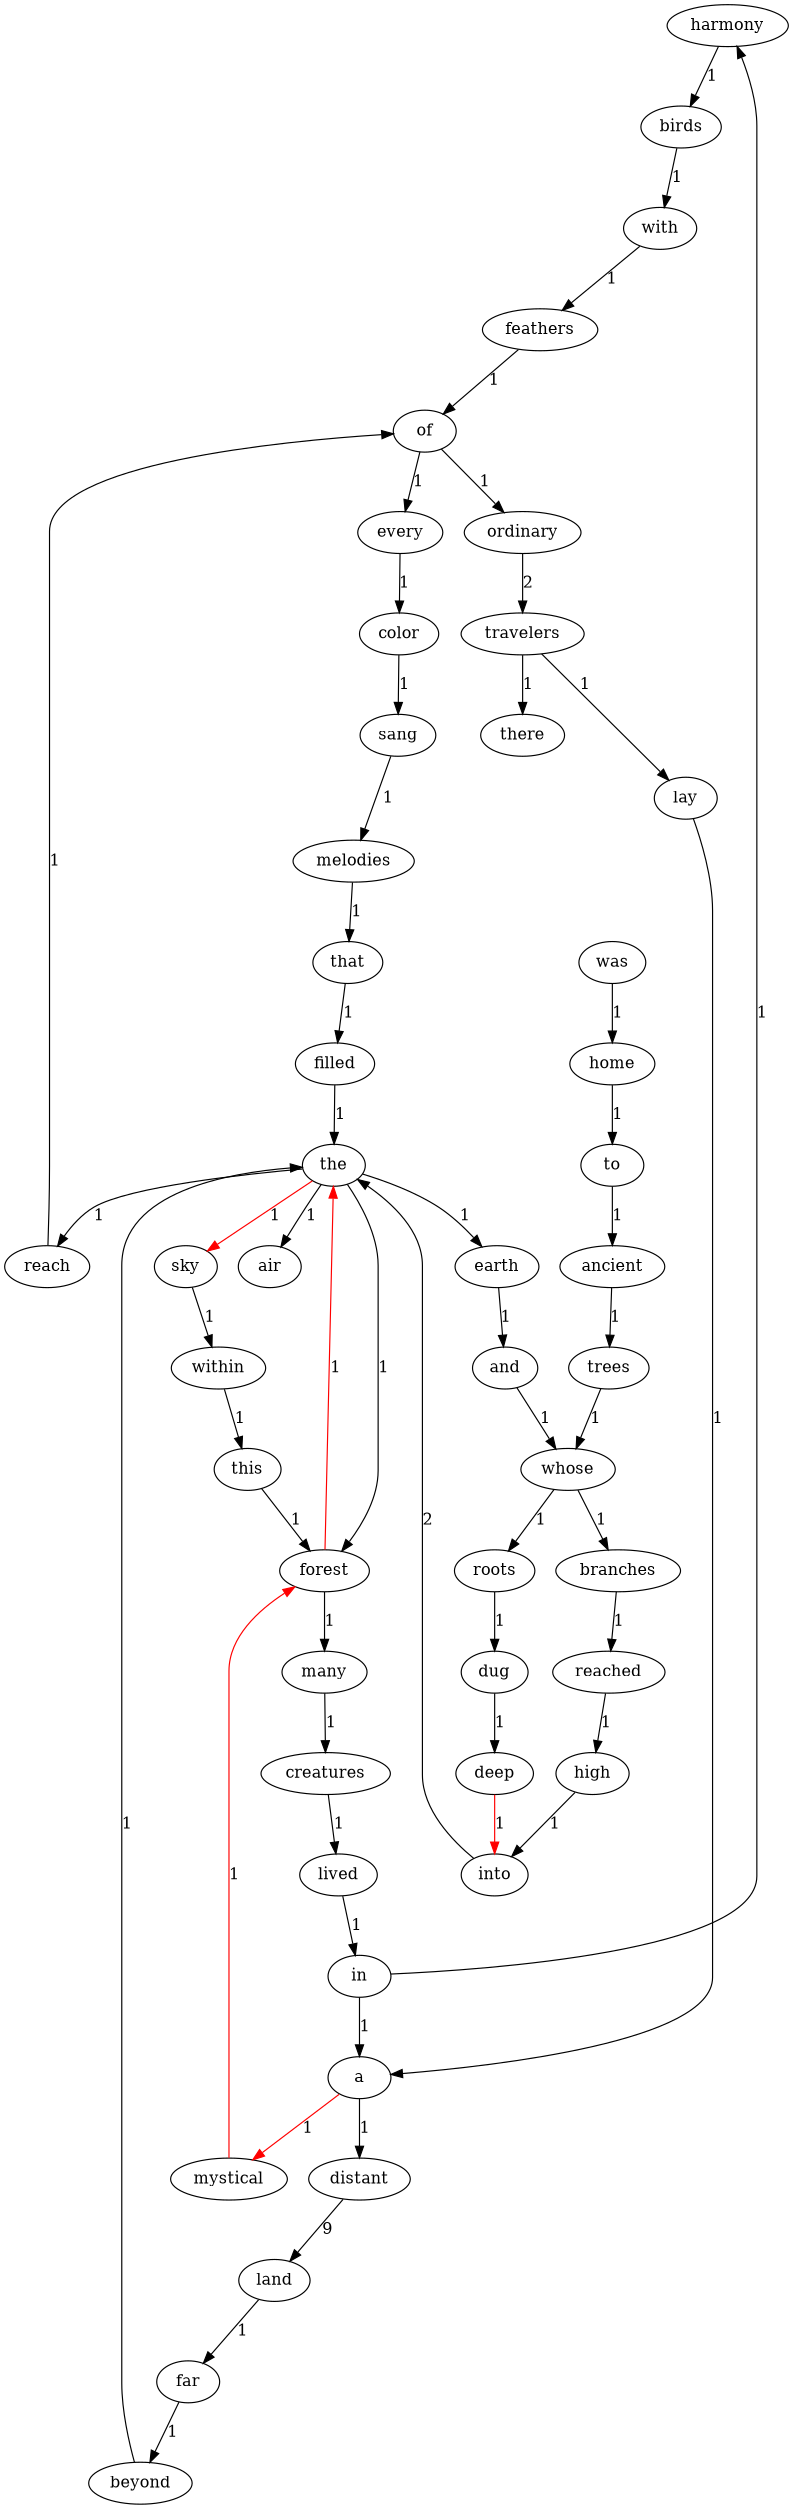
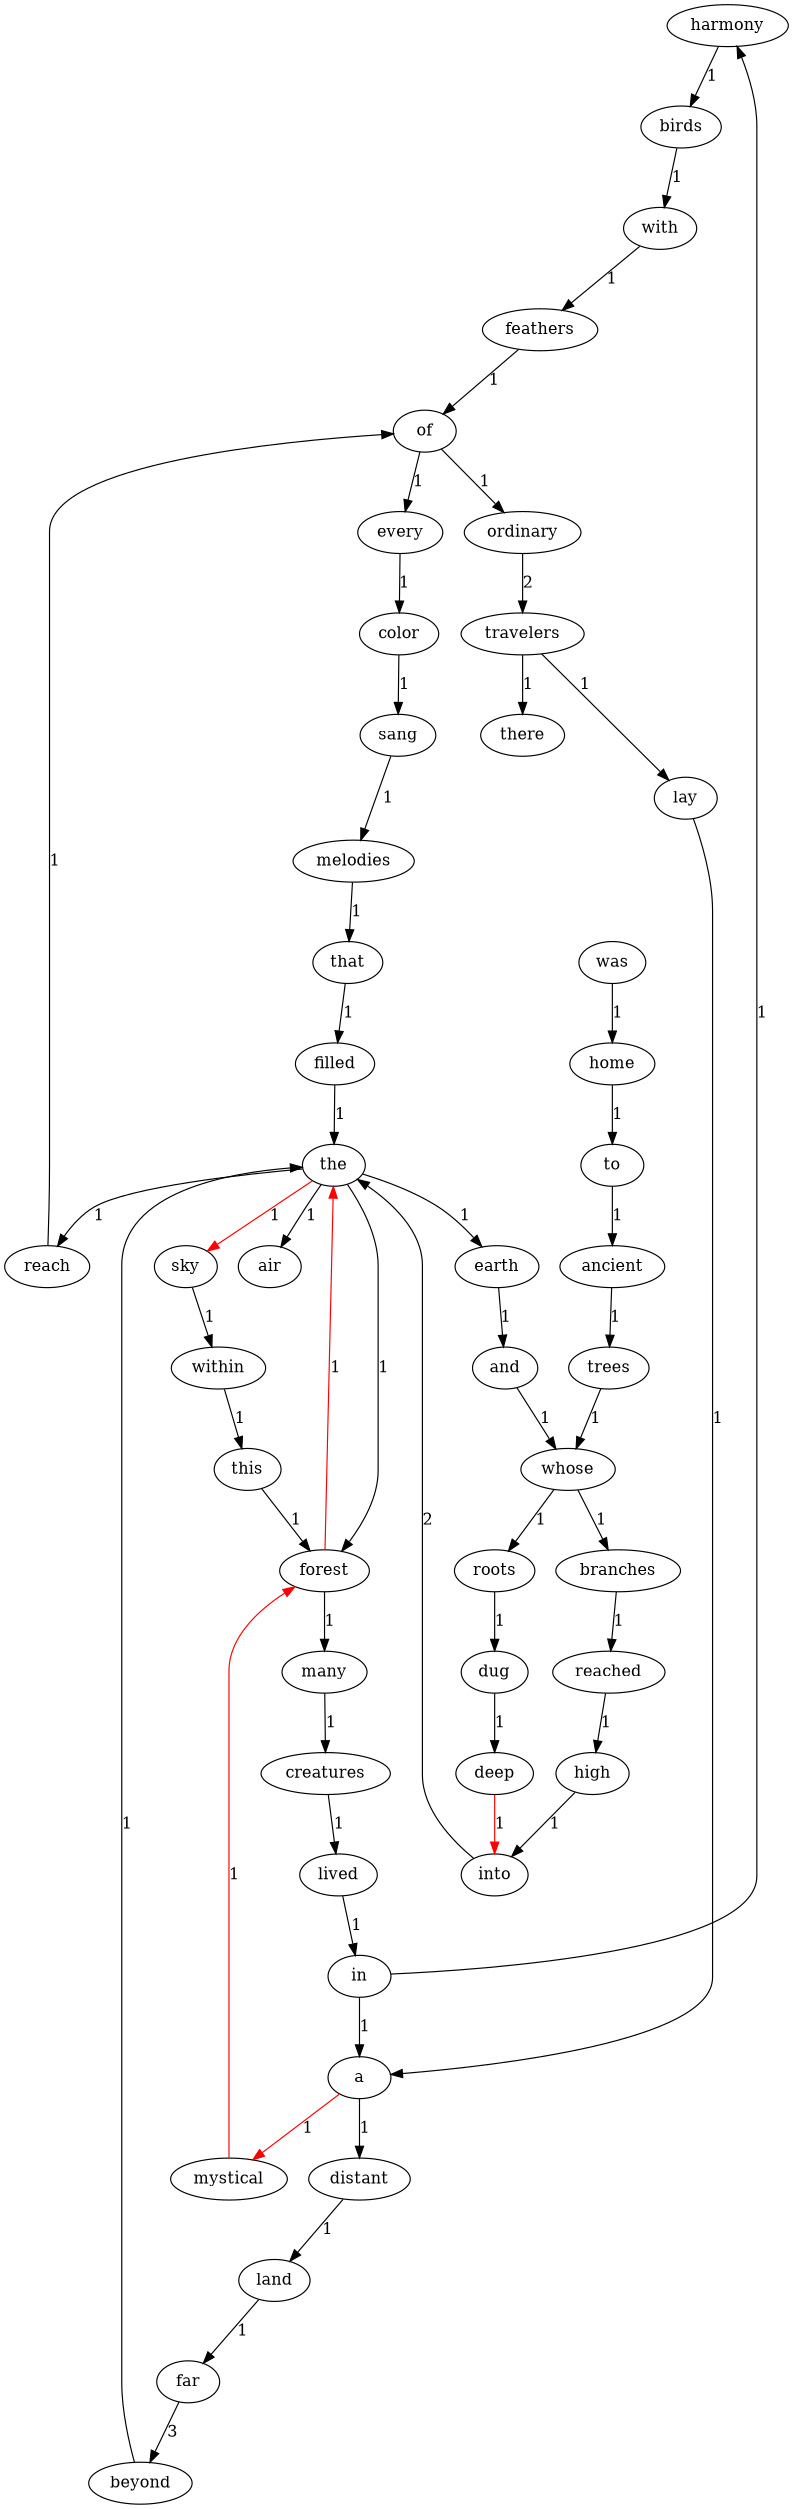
edge "distant" -> "land": label "9" -> "1"
edge "far" -> "beyond": label "1" -> "3"
